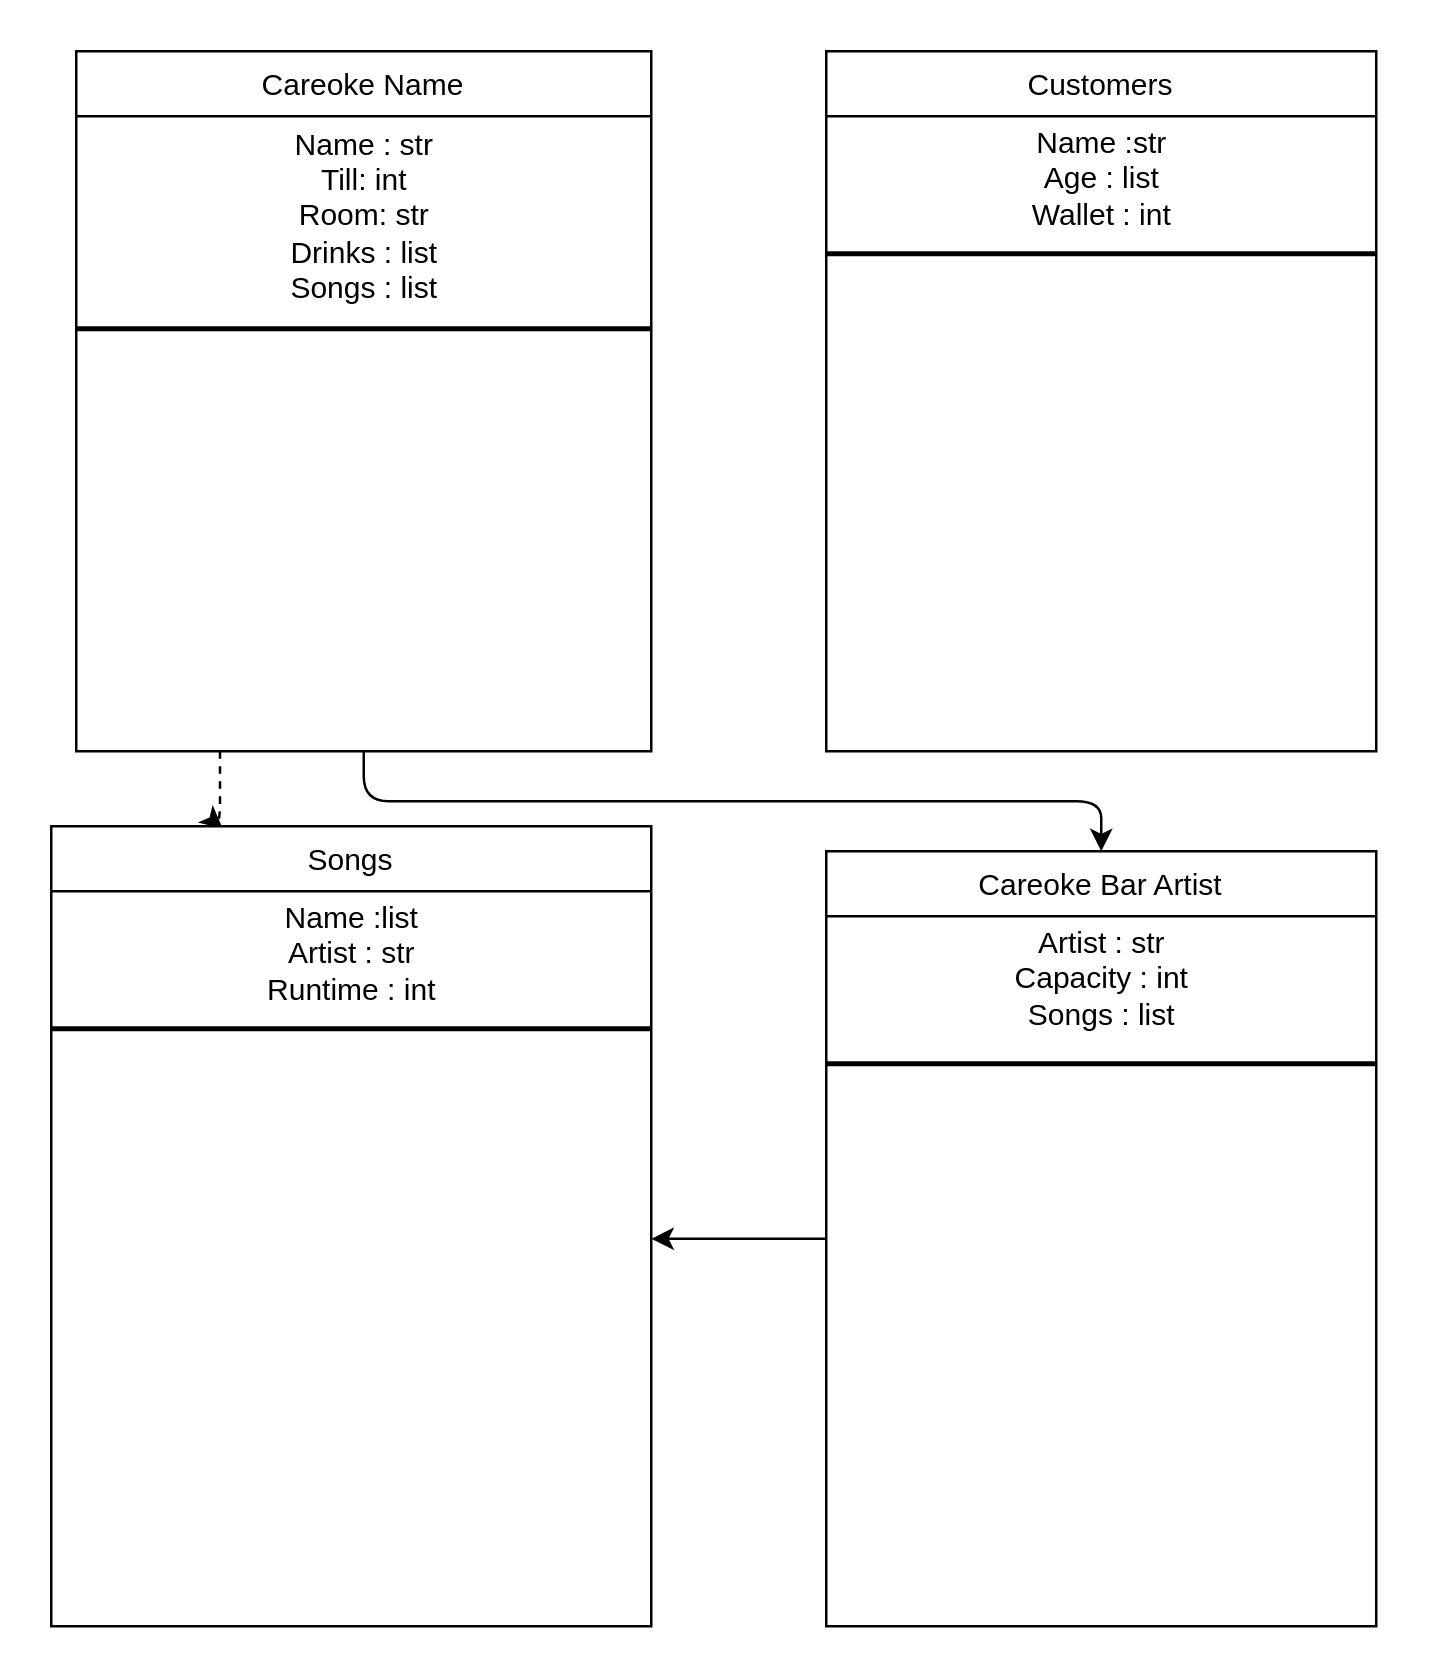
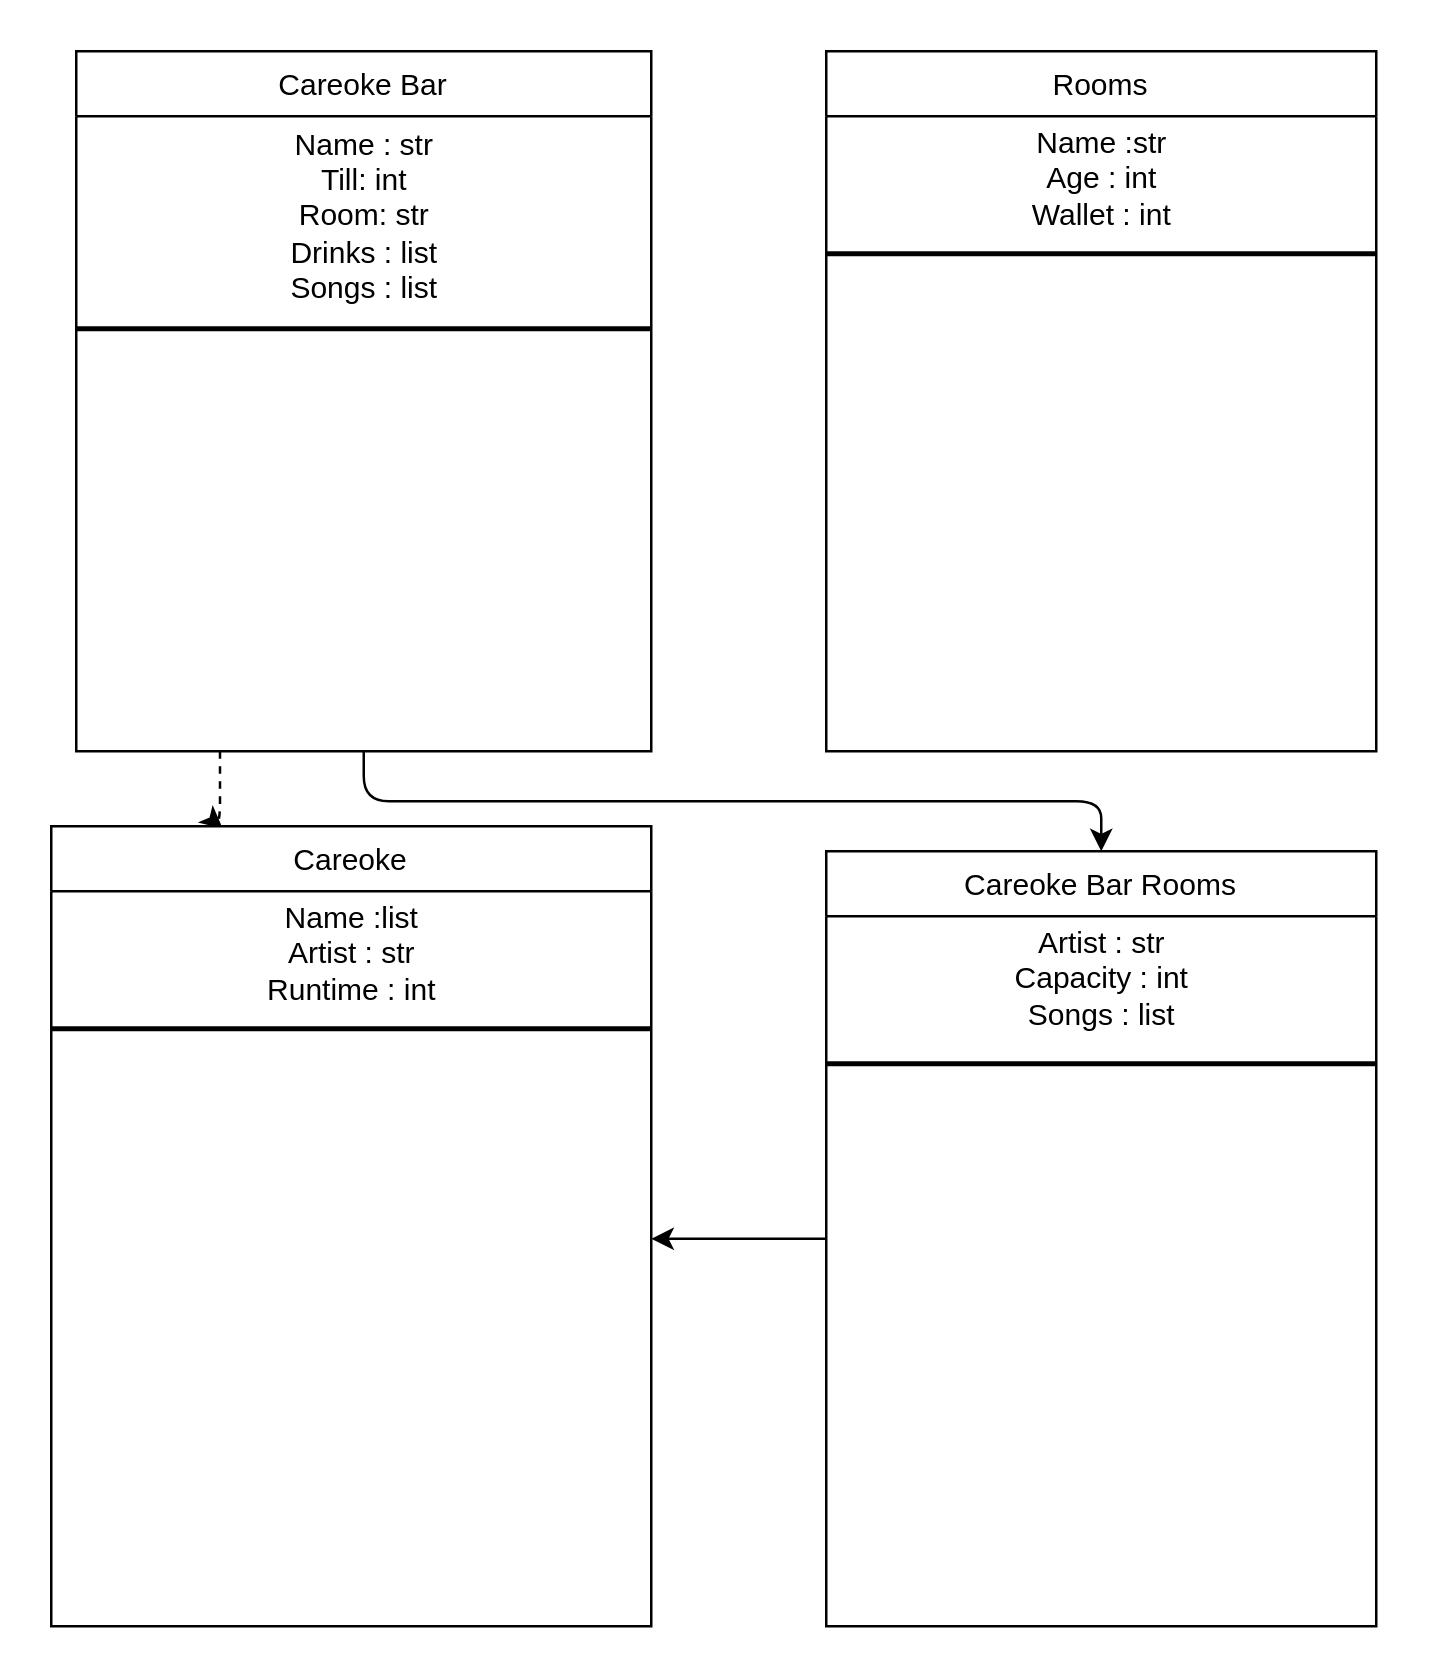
node "Careoke Name": label "Careoke Name" -> "Careoke Bar"
node "Customers": label "Customers" -> "Rooms"
node "Name :str Age : list Wallet : int": label "Name :str Age : list Wallet : int" -> "Name :str Age : int Wallet : int"
node "Songs": label "Songs" -> "Careoke"
node "Careoke Bar Artist": label "Careoke Bar Artist" -> "Careoke Bar Rooms"
